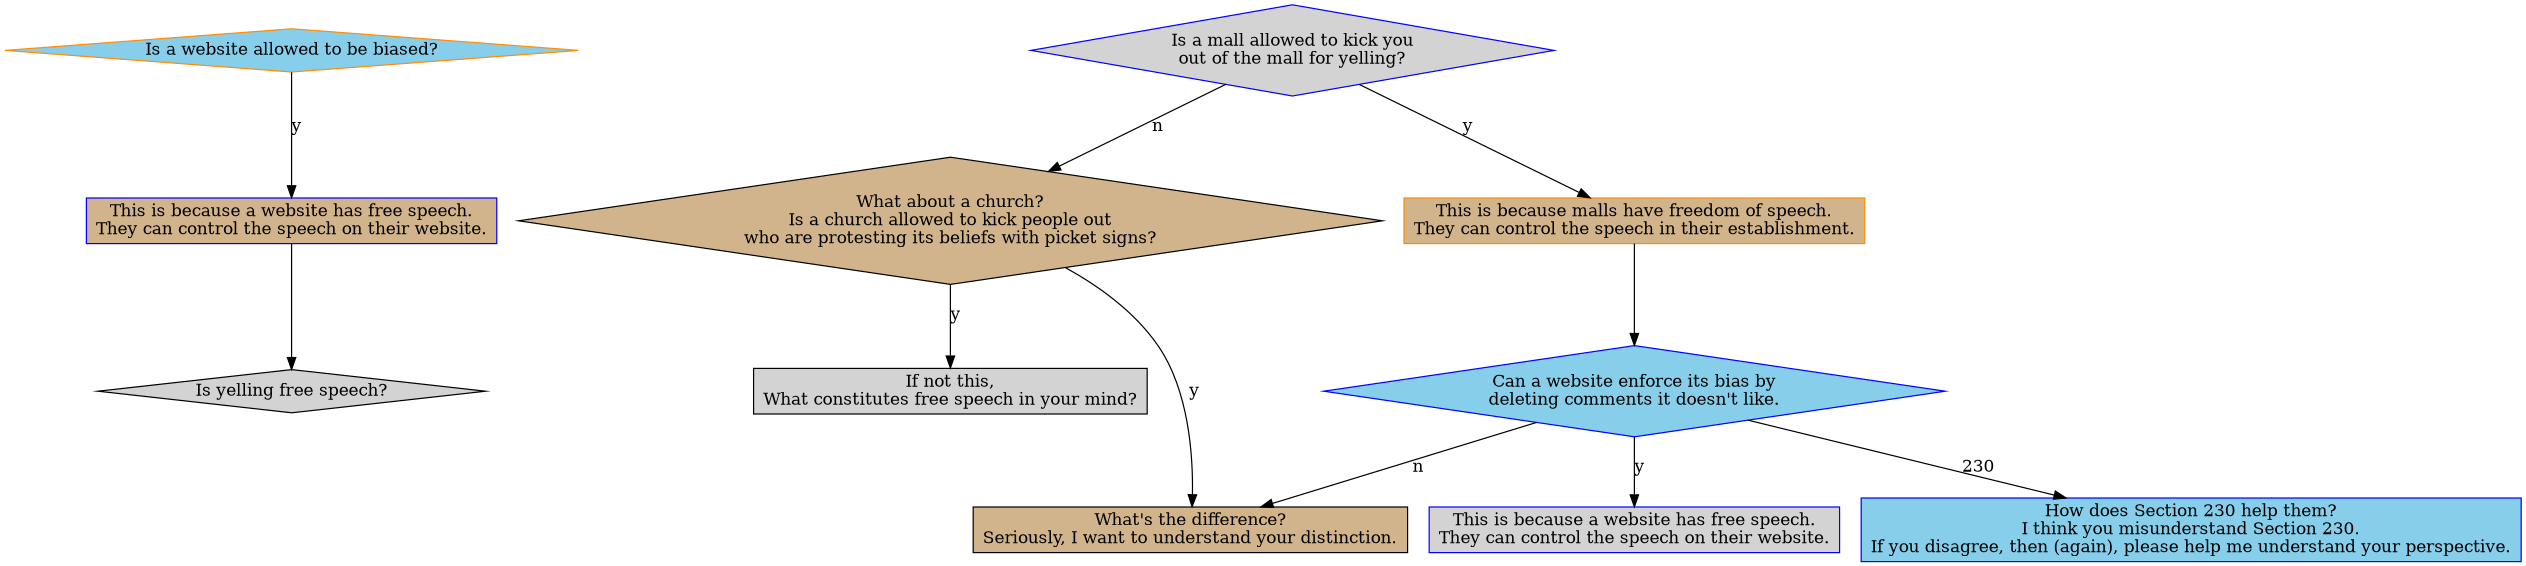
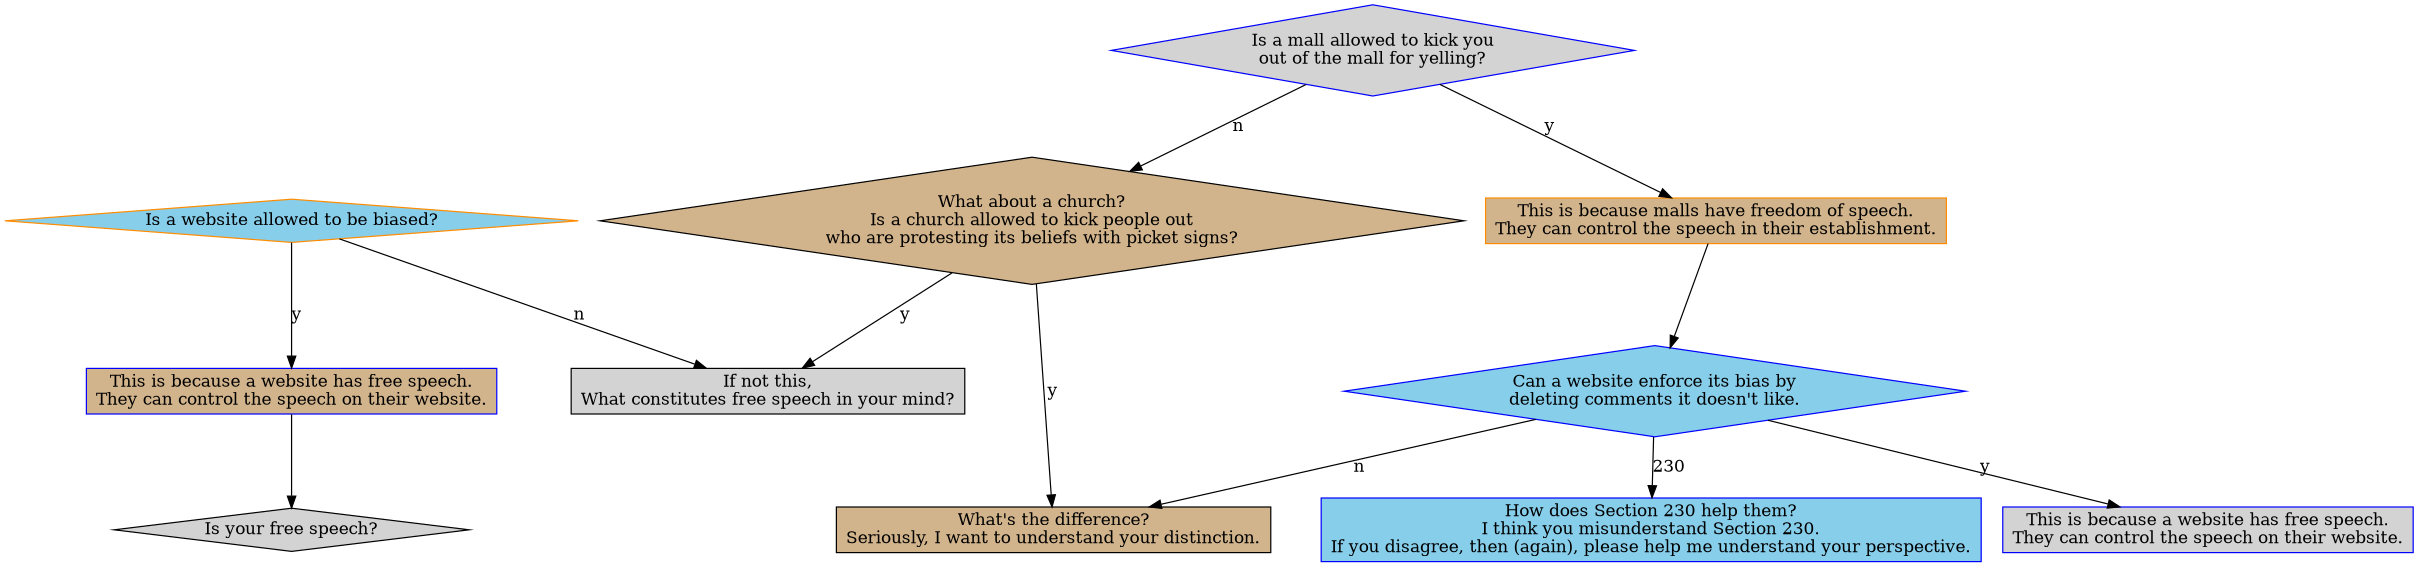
edge "Is a website allowed to be biased?" -> "If not this, What constitutes free speech in your mind?": added, label "n"
node "Is yelling free speech?": label "Is yelling free speech?" -> "Is your free speech?"
